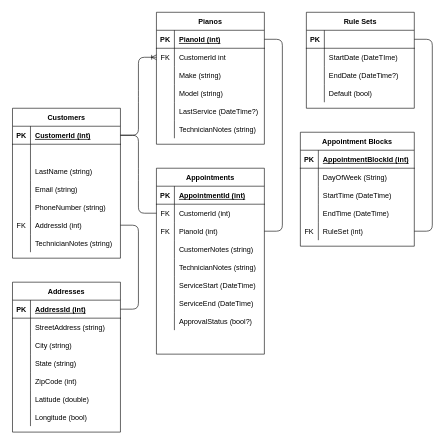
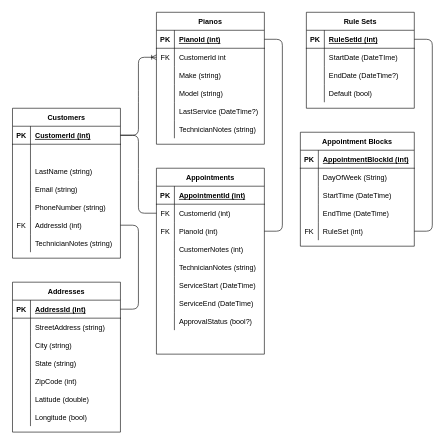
node "RuleSetId (int)": added
node "CustomerNotes (string)": label "CustomerNotes (string)" -> "CustomerNotes (int)"
